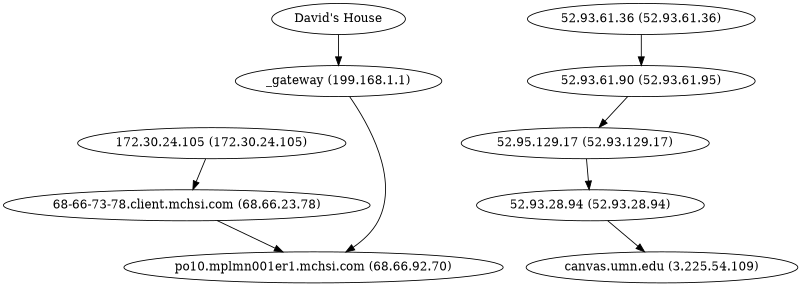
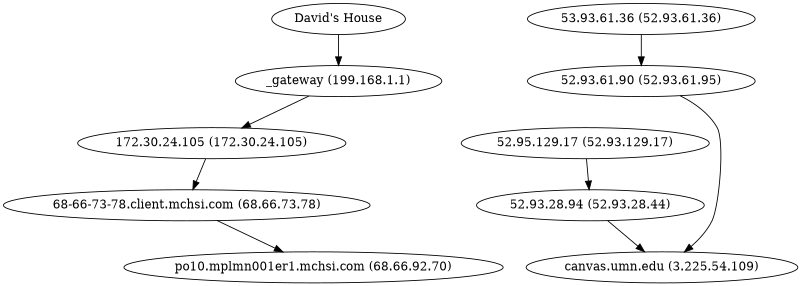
node "52.93.61.36 (52.93.61.36)": label "52.93.61.36 (52.93.61.36)" -> "53.93.61.36 (52.93.61.36)"
edge "52.93.61.90 (52.93.61.95)" -> "52.95.129.17 (52.93.129.17)": now "52.93.61.90 (52.93.61.95)" -> "canvas.umn.edu (3.225.54.109)"
edge "_gateway (199.168.1.1)" -> "po10.mplmn001er1.mchsi.com (68.66.92.70)": now "_gateway (199.168.1.1)" -> "172.30.24.105 (172.30.24.105)"
node "68-66-73-78.client.mchsi.com (68.66.23.78)": label "68-66-73-78.client.mchsi.com (68.66.23.78)" -> "68-66-73-78.client.mchsi.com (68.66.73.78)"
node "52.93.28.94 (52.93.28.94)": label "52.93.28.94 (52.93.28.94)" -> "52.93.28.94 (52.93.28.44)"
